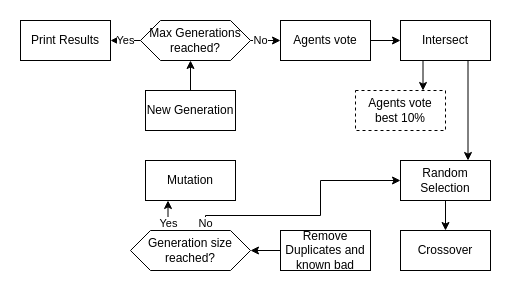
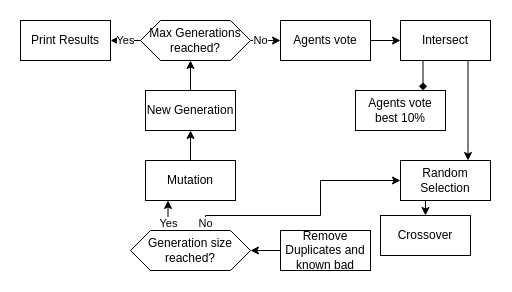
edge "Intersect" -> "Agents vote best 10%": arrowhead classic -> diamond
node "Agents vote best 10%": style dashed -> solid
edge "Mutation" -> "New Generation": added
node "Crossover": moved (446, 251) -> (426, 236)
